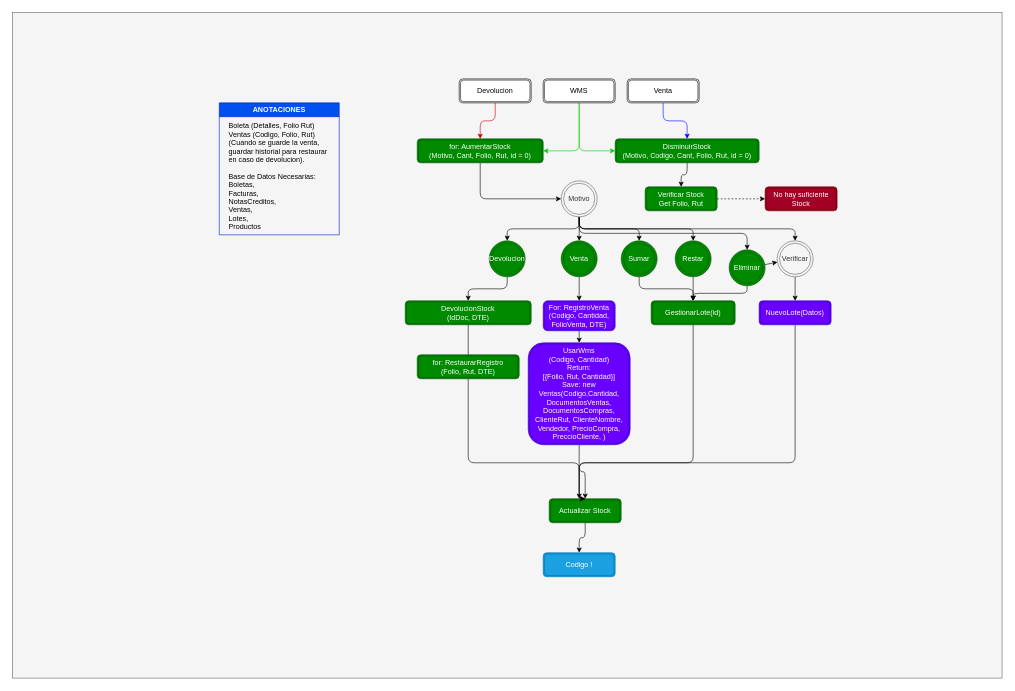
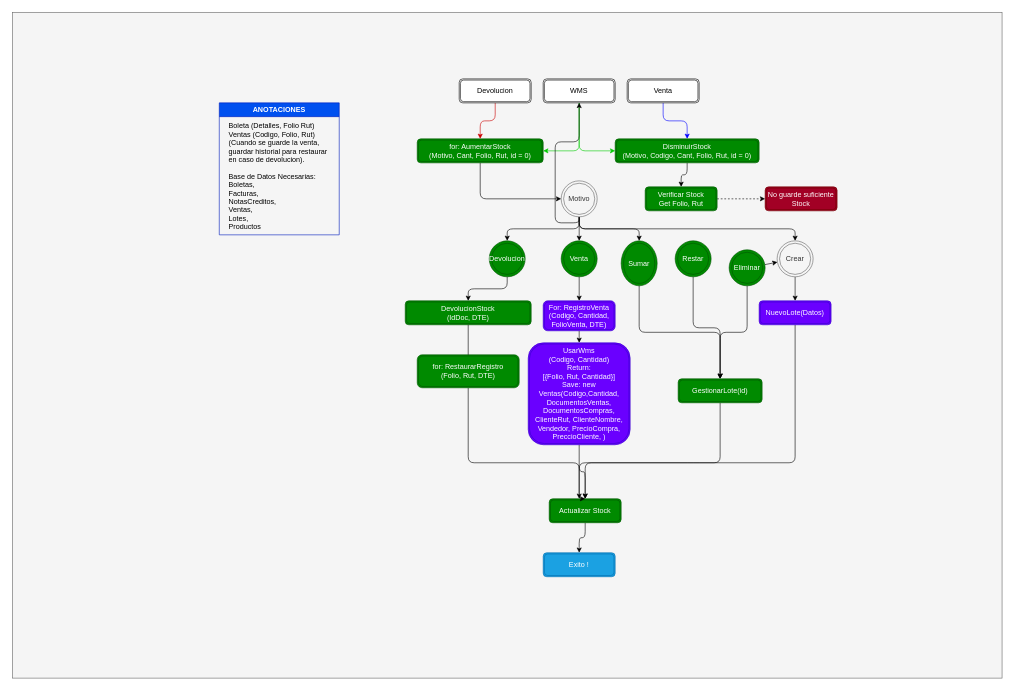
node "No hay suficiente Stock": label "No hay suficiente Stock" -> "No guarde suficiente Stock"
edge "Motivo" -> "Eliminar": now "Motivo" -> "WMS"
edge "Motivo" -> "Restar": removed
node "Sumar": size 36x36 -> 36x45
node "Verificar": label "Verificar" -> "Crear"
node "GestionarLote(id)": moved (693, 313) -> (720, 391)
node "for: RestaurarRegistro (Folio, Rut, DTE)": size 102x24 -> 102x33
node "Codigo !": label "Codigo !" -> "Exito !"
